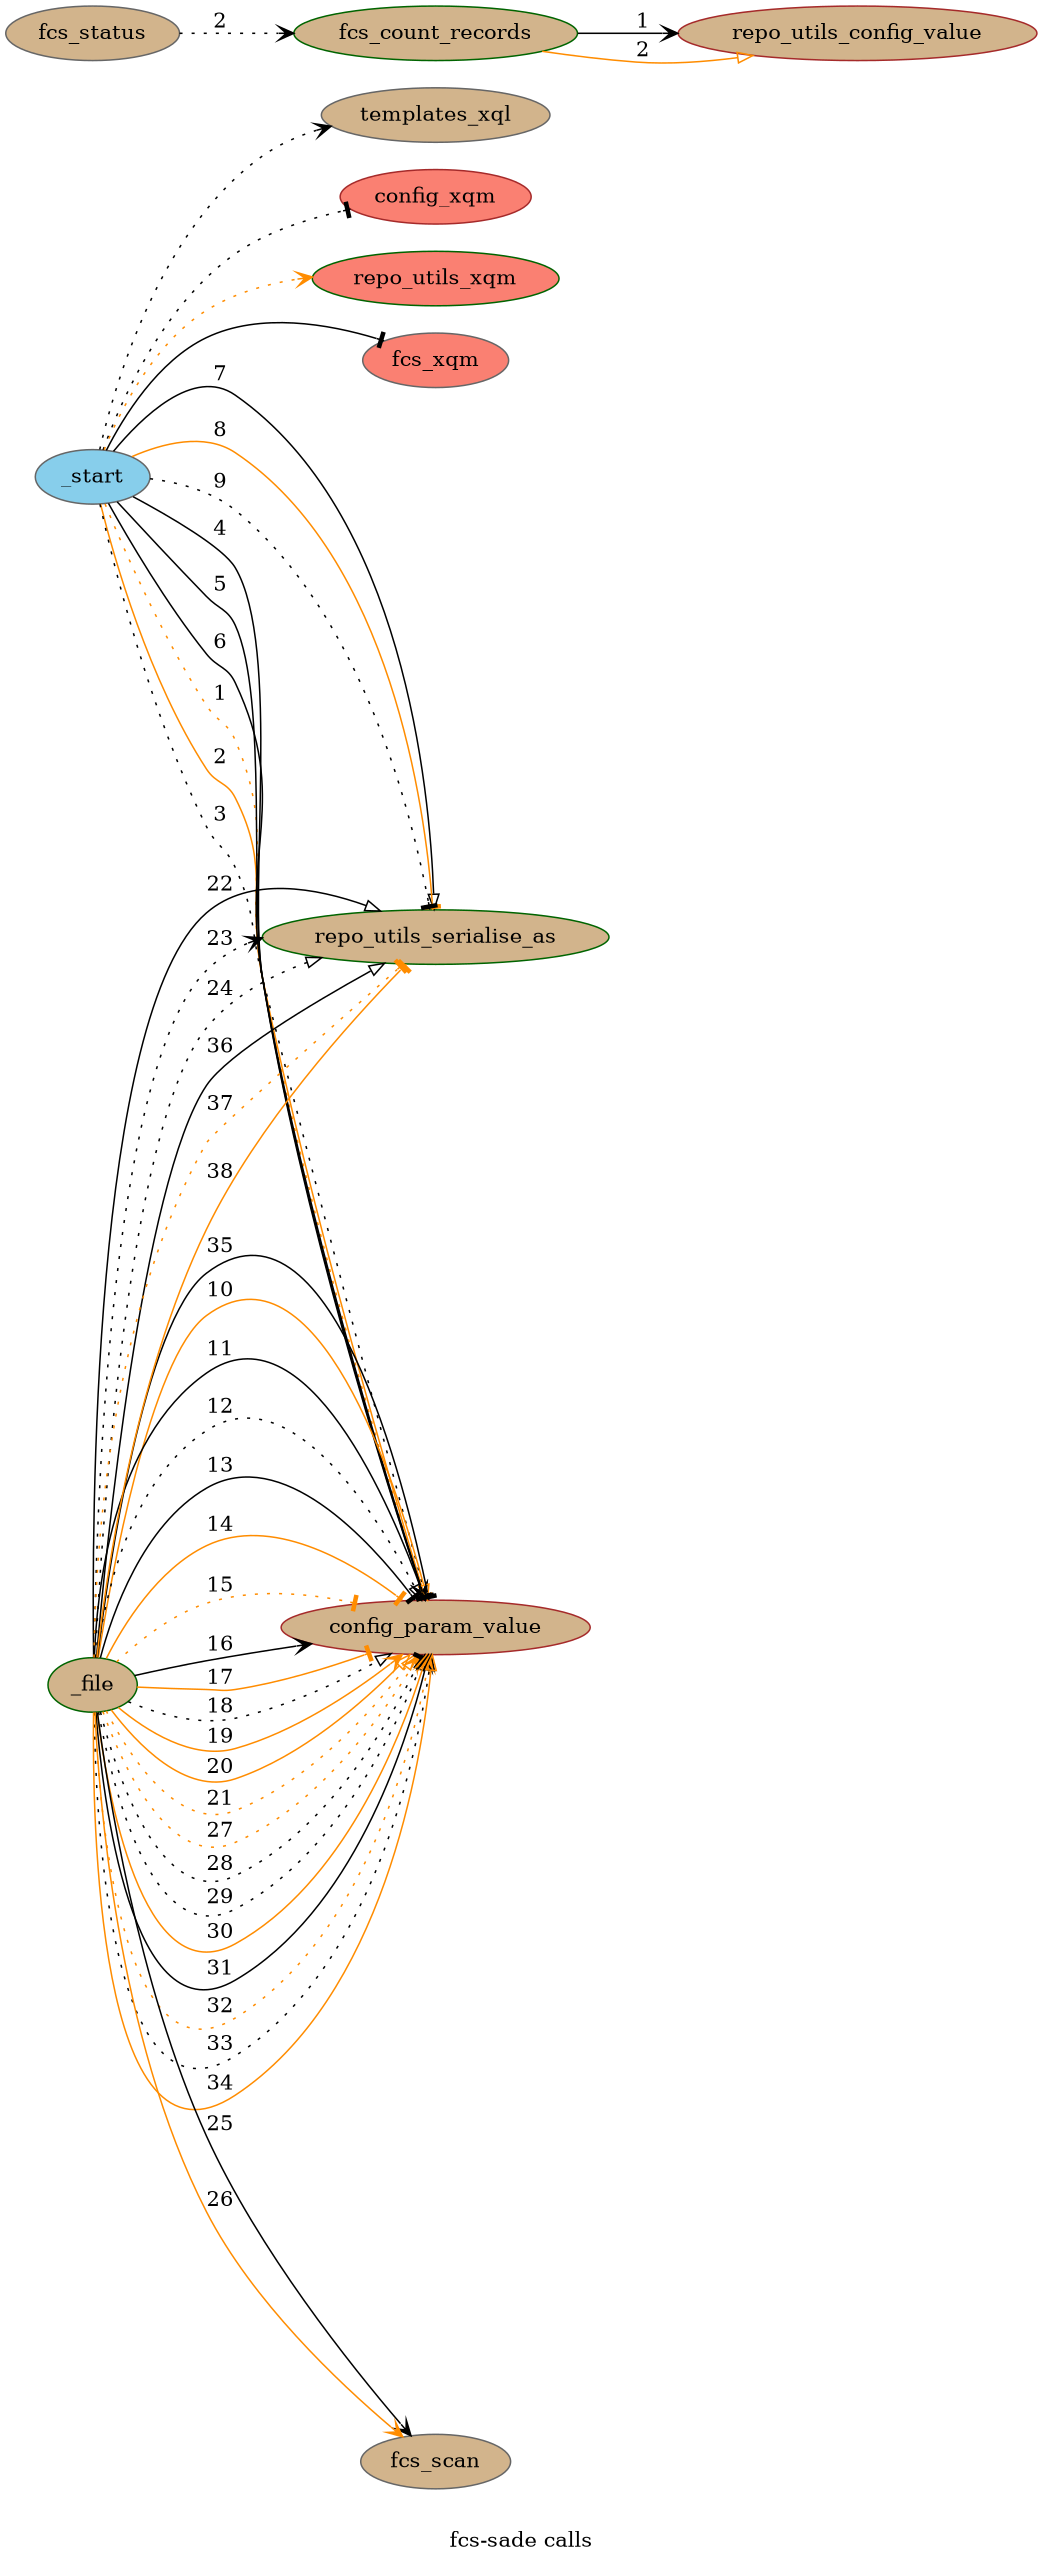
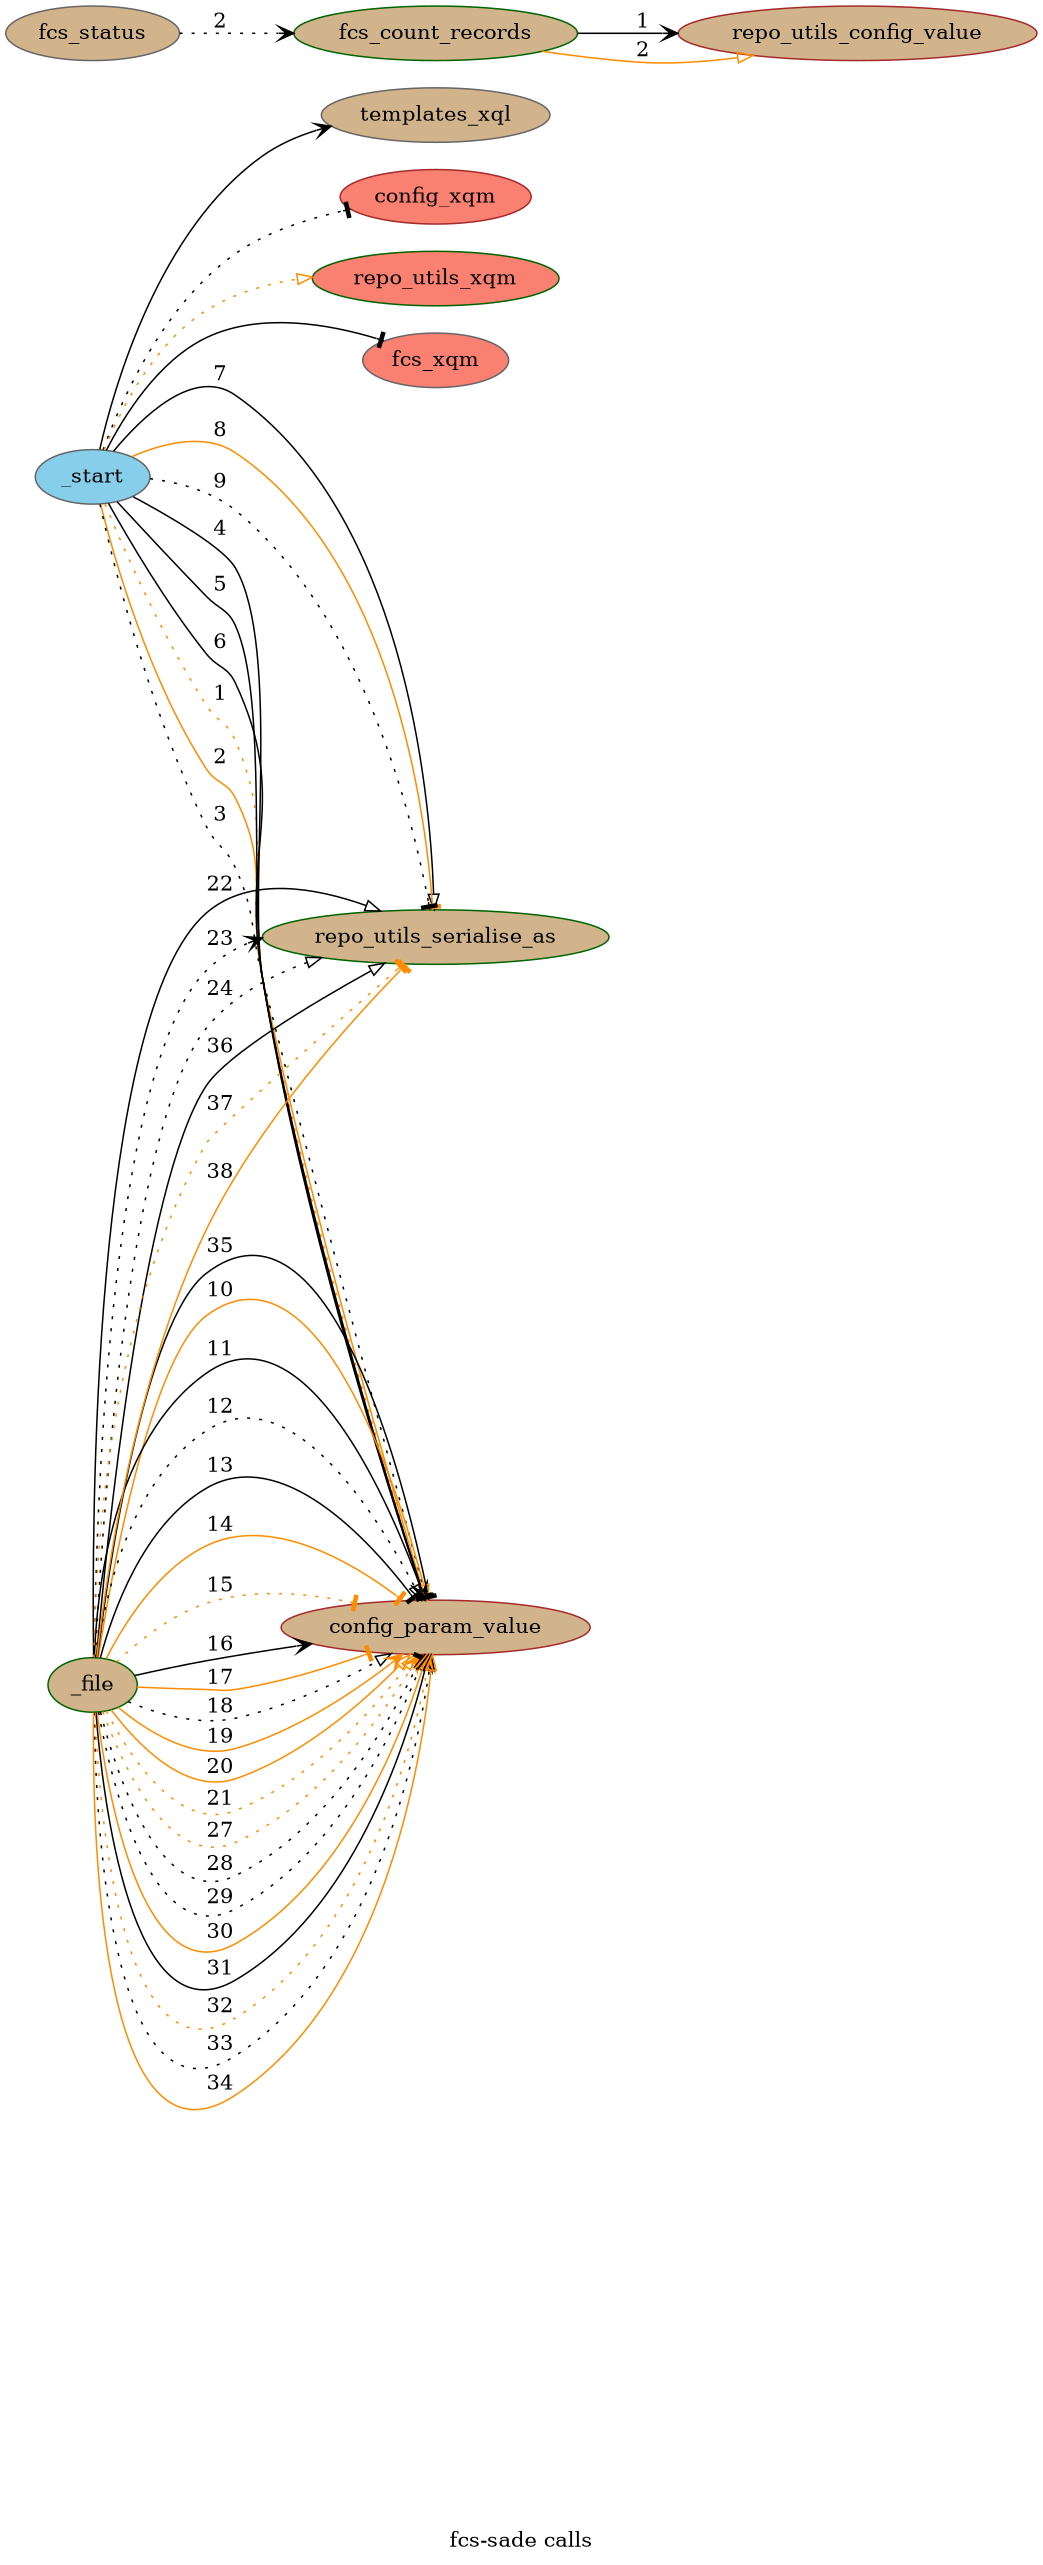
edge "_start" -> "templates_xql": style dotted -> solid
edge "_start" -> "repo_utils_xqm": arrowhead vee -> onormal
node "fcs_scan": removed
